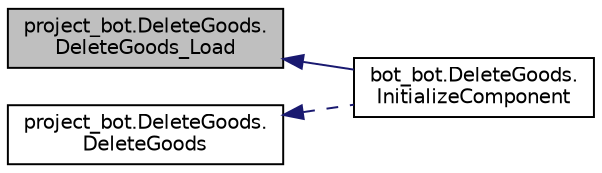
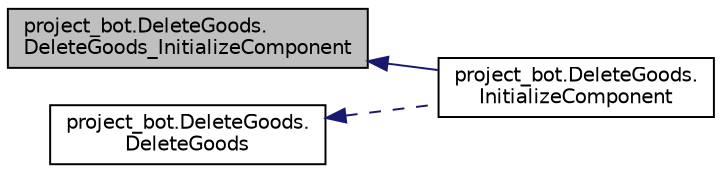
node "project_bot.DeleteGoods. DeleteGoods_Load": label "project_bot.DeleteGoods. DeleteGoods_Load" -> "project_bot.DeleteGoods. DeleteGoods_InitializeComponent"
node "bot_bot.DeleteGoods. InitializeComponent": label "bot_bot.DeleteGoods. InitializeComponent" -> "project_bot.DeleteGoods. InitializeComponent"
